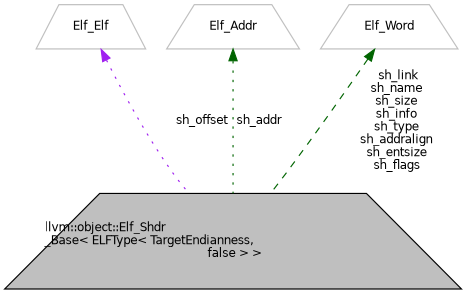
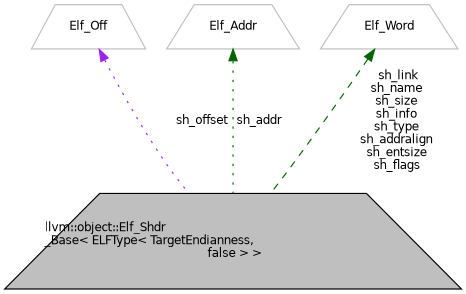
node "Elf_Elf": label "Elf_Elf" -> "Elf_Off"
